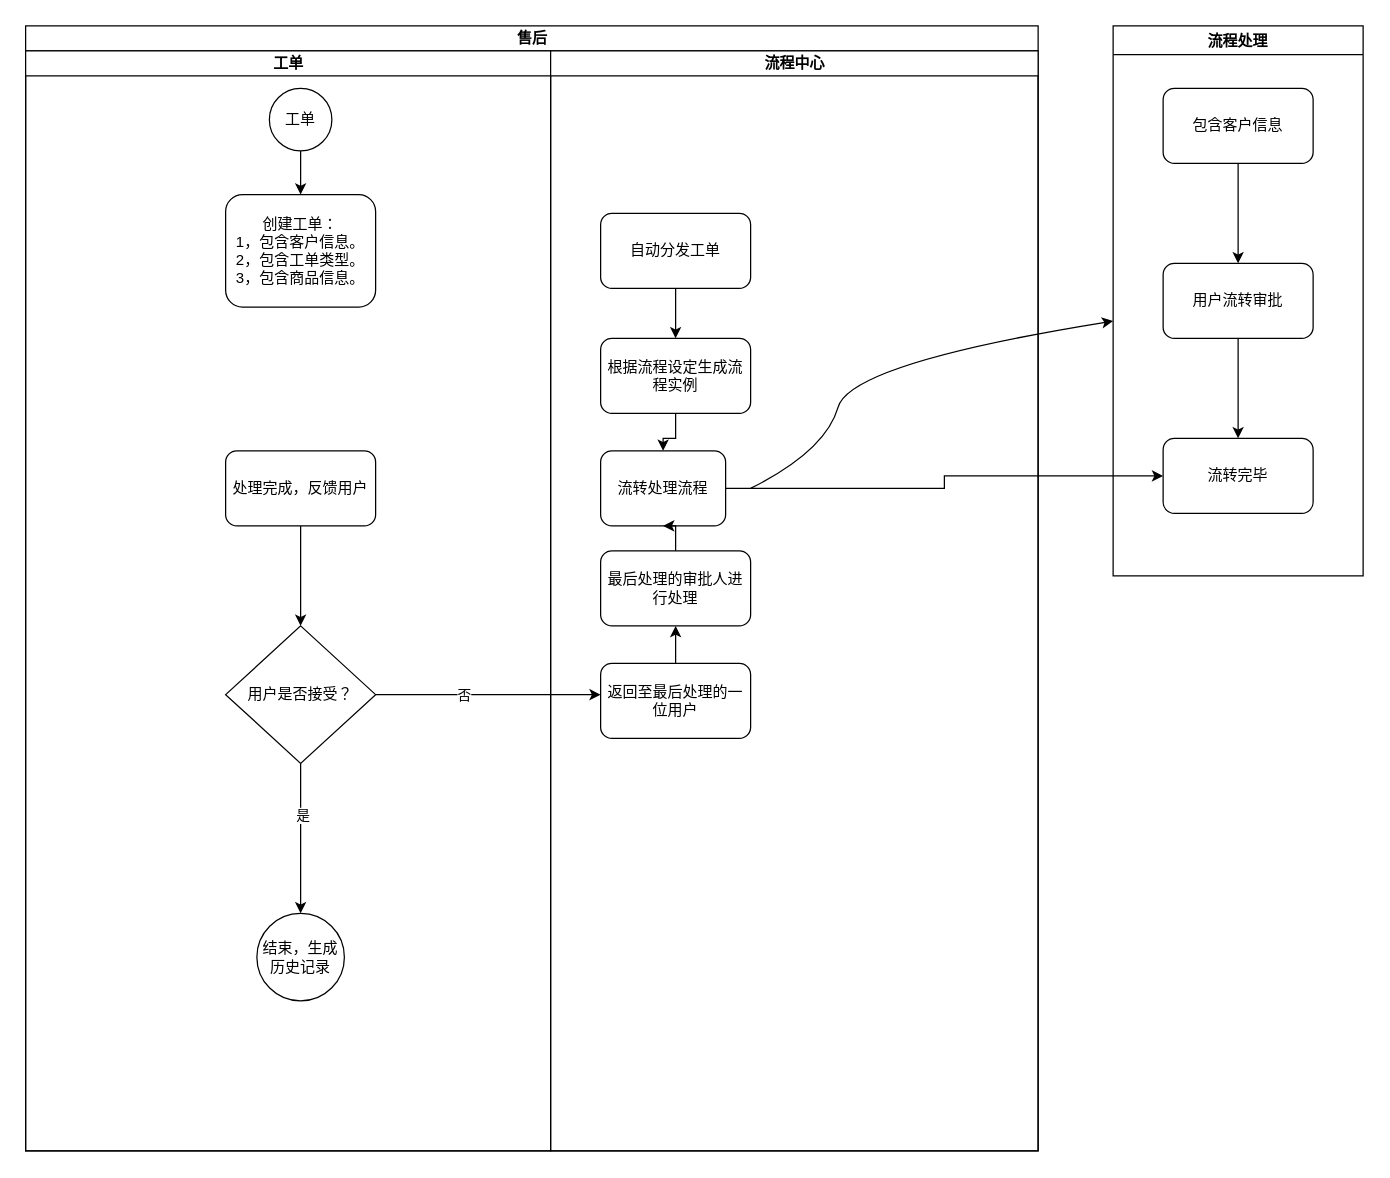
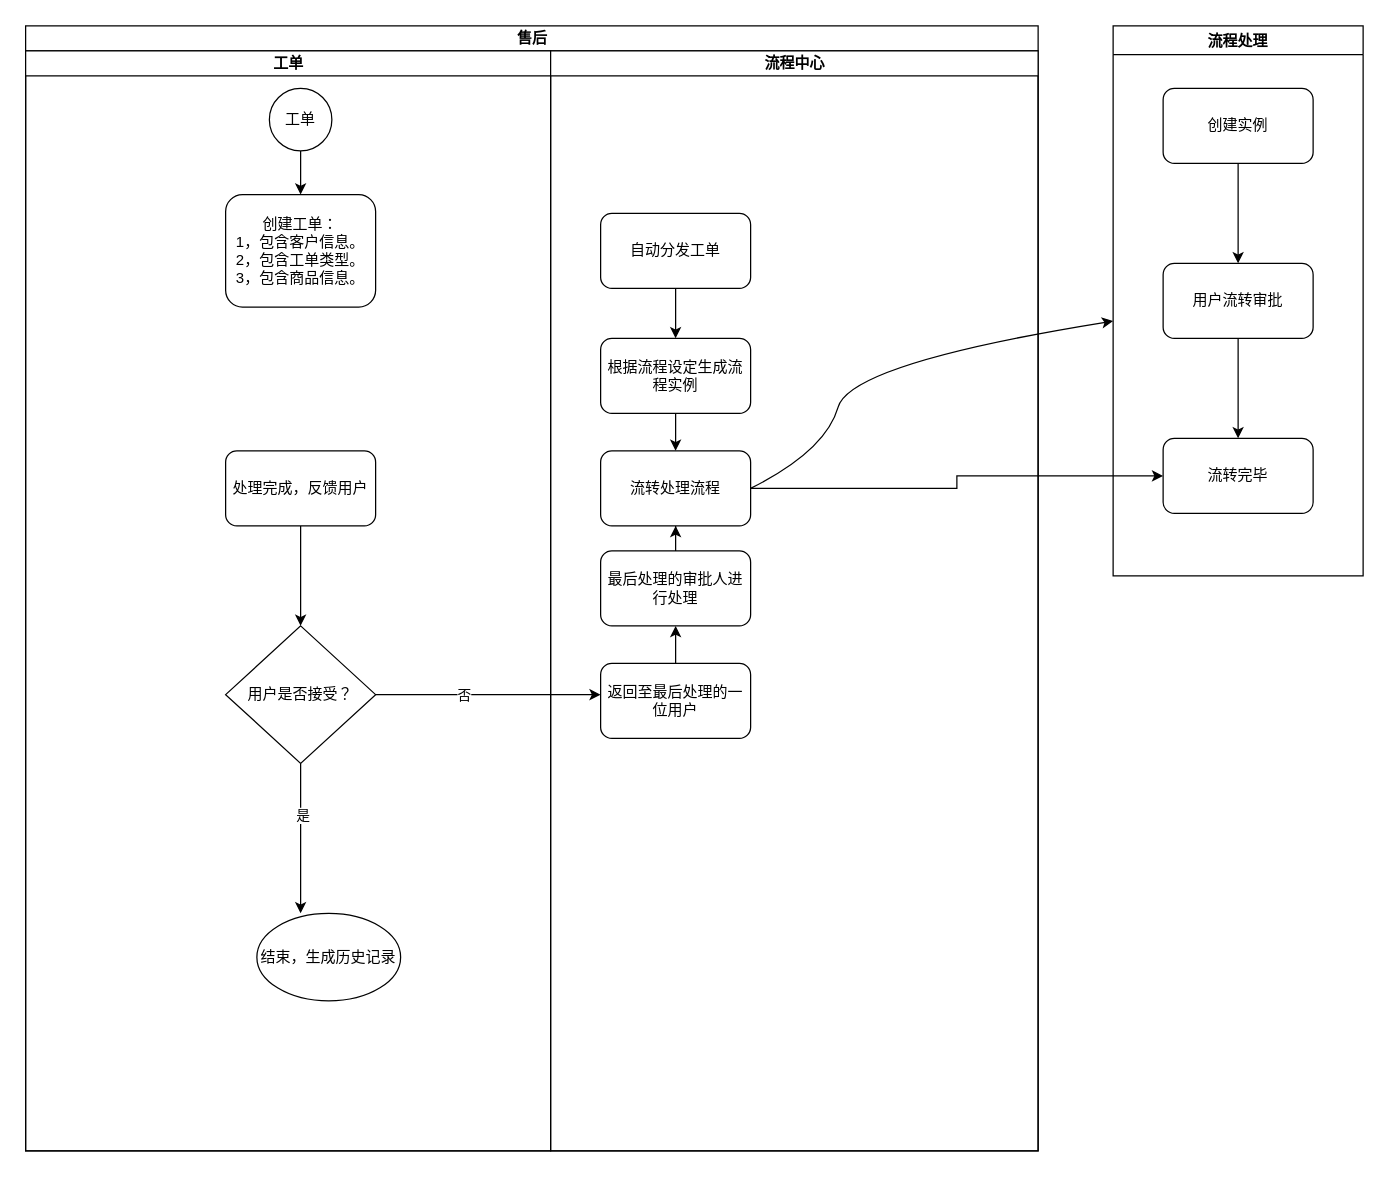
node "包含客户信息": label "包含客户信息" -> "创建实例"
node "流转处理流程": size 125x75 -> 150x75
node "结束，生成历史记录": size 88x88 -> 144x88
